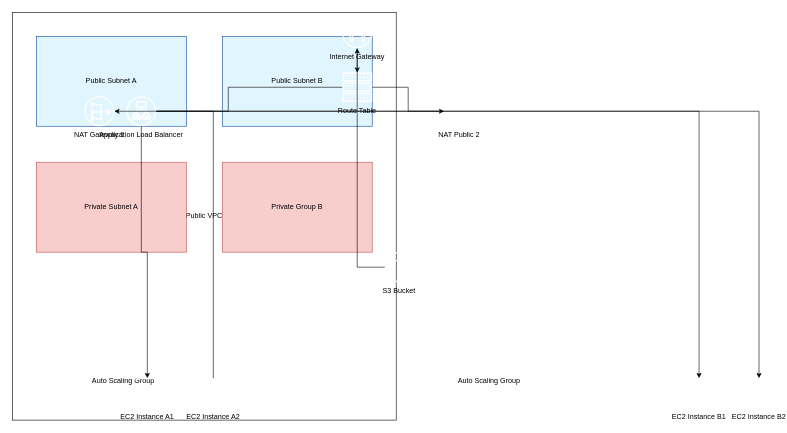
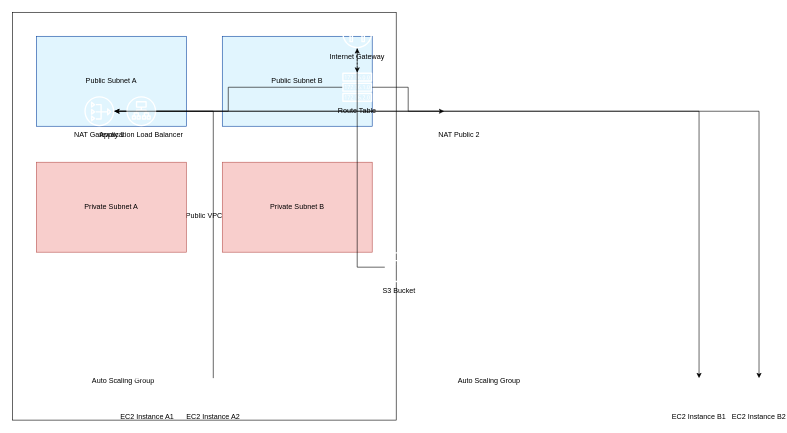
edge "Internet Gateway" -> "Route Table": style solid -> dashed
node "Private Group B": label "Private Group B" -> "Private Subnet B"
edge "Application Load Balancer" -> "EC2 Instance A1": now "Application Load Balancer" -> "NAT Gateway 1"
